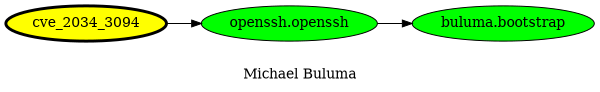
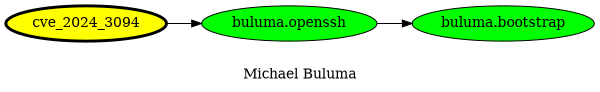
node "cve_2034_3094": label "cve_2034_3094" -> "cve_2024_3094"
node "openssh.openssh": label "openssh.openssh" -> "buluma.openssh"
